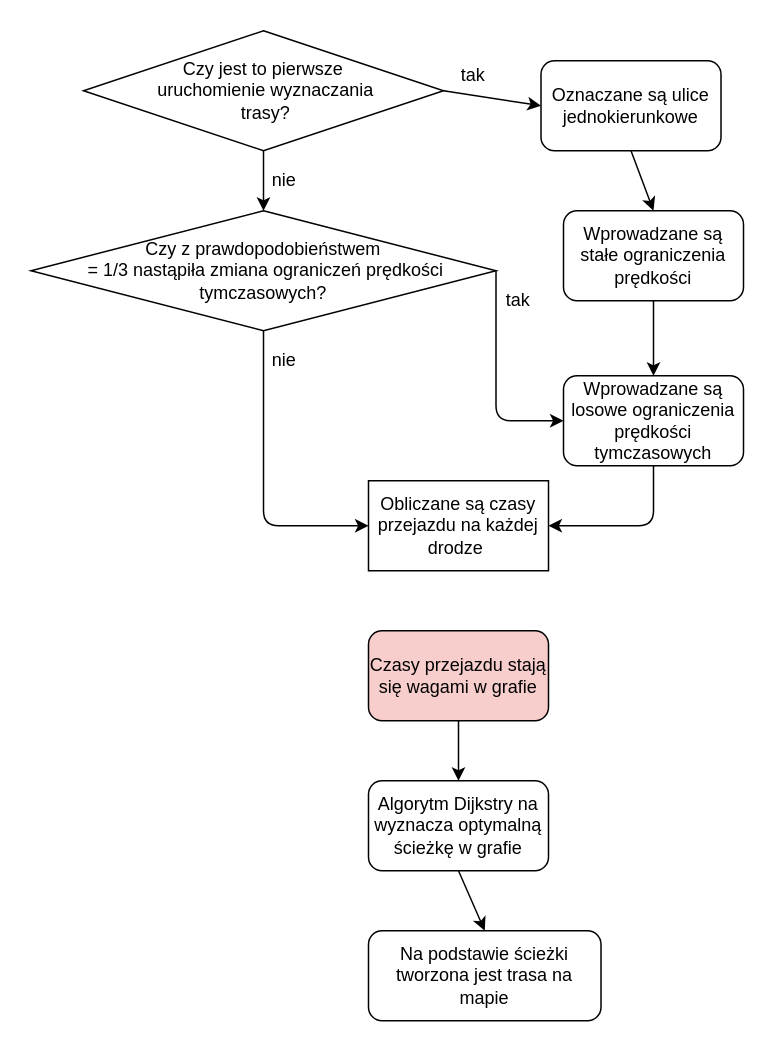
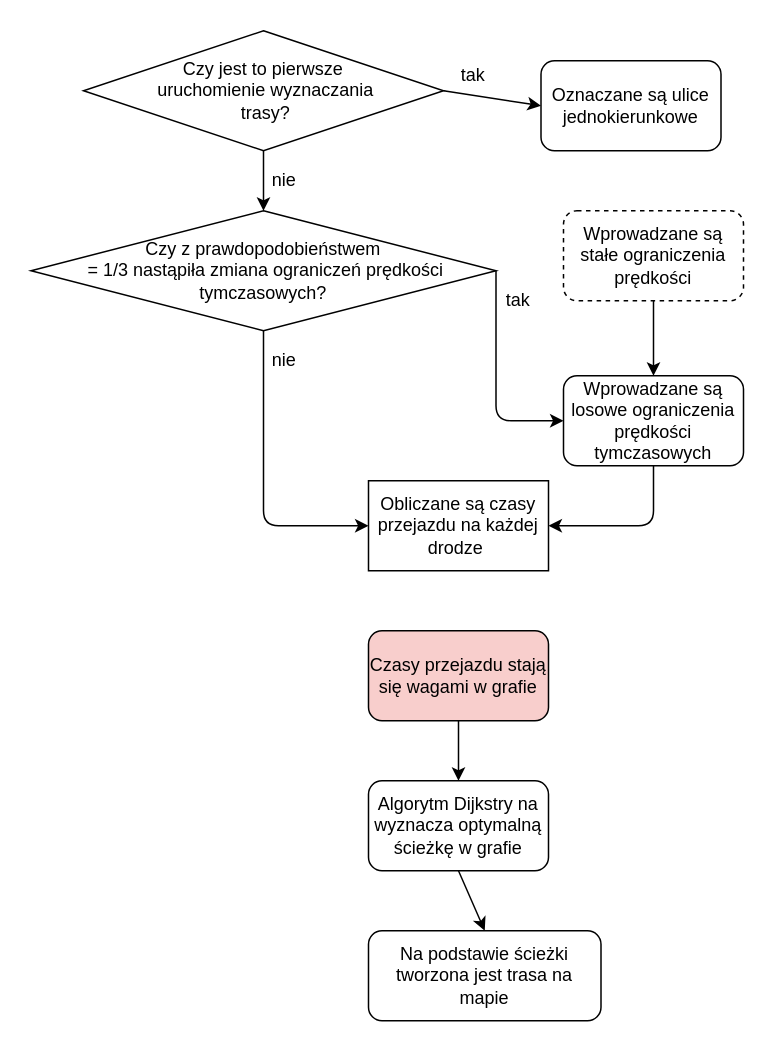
edge "Oznaczane są ulice jednokierunkowe" -> "Wprowadzane są stałe ograniczenia prędkości": removed
node "Wprowadzane są stałe ograniczenia prędkości": style solid -> dashed
